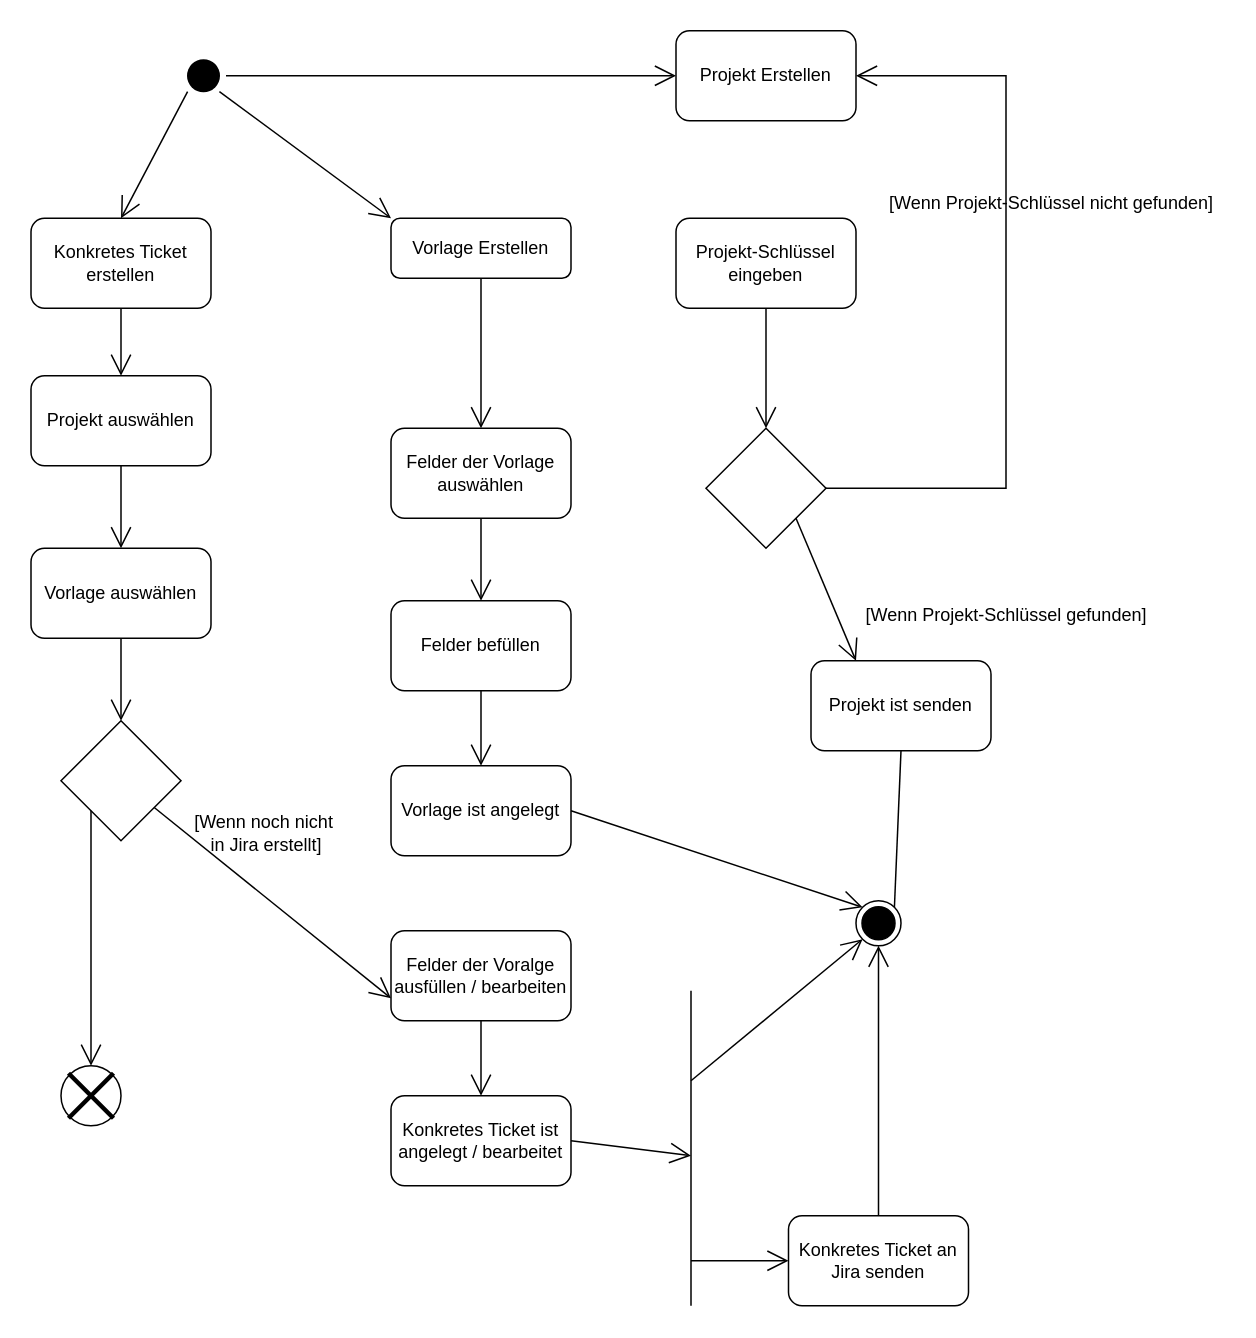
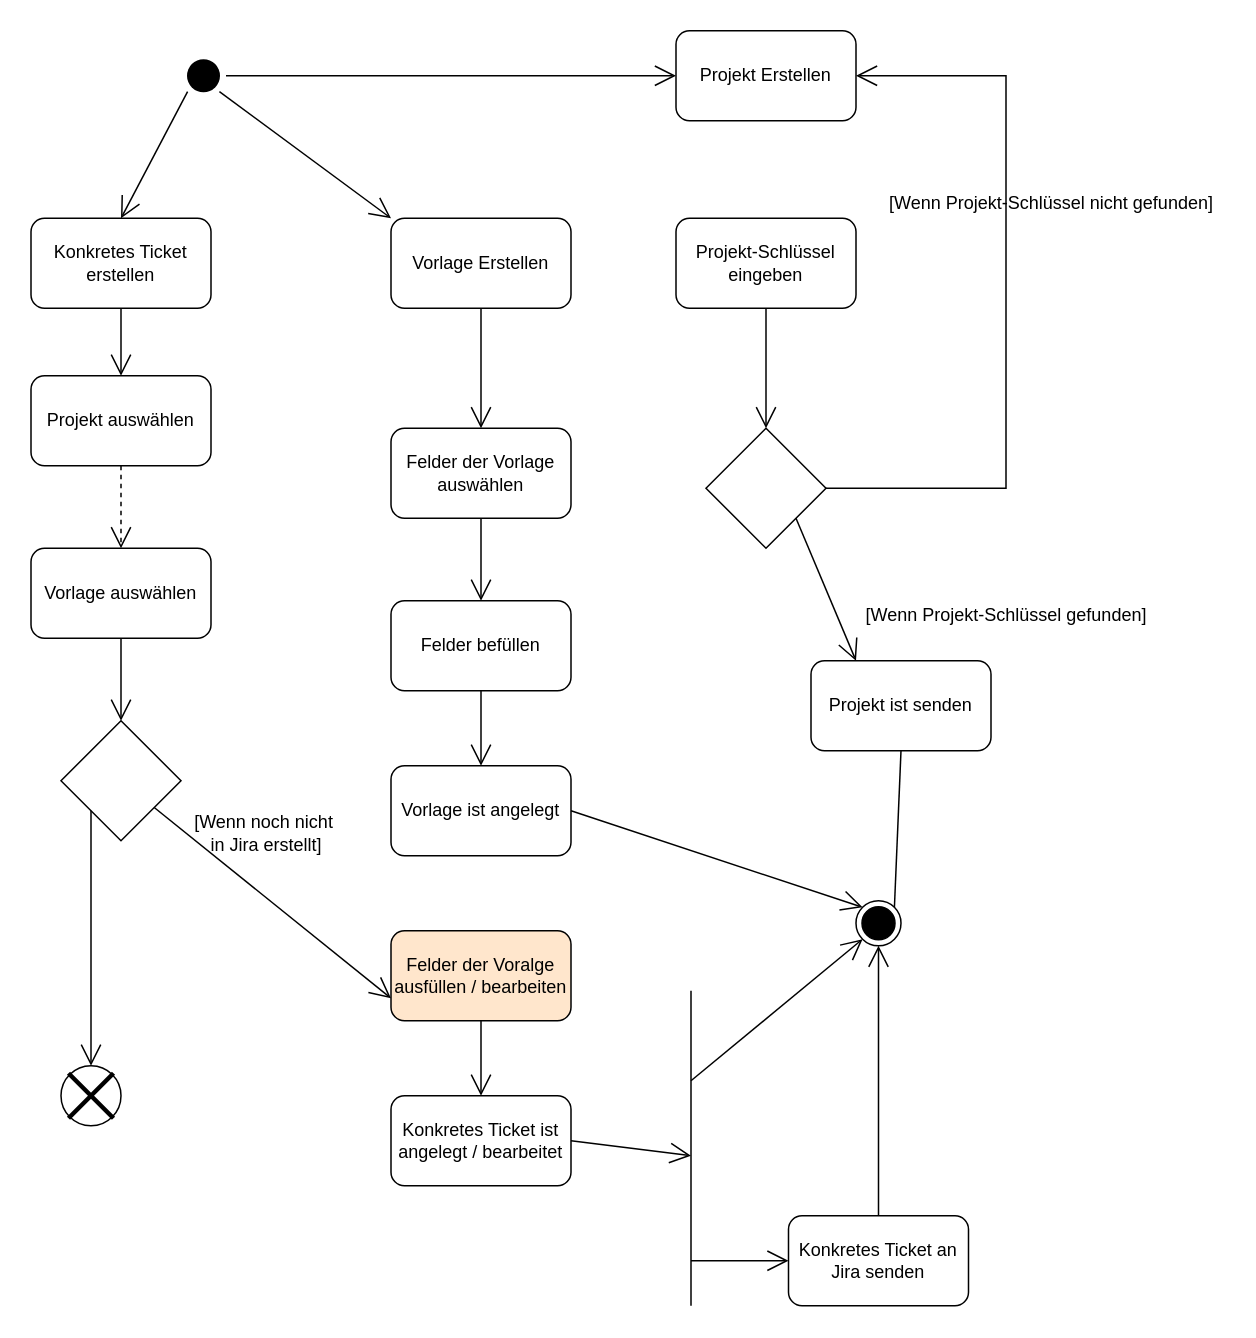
node "Vorlage Erstellen": size 180x60 -> 180x90
edge "Projekt auswählen" -> "Vorlage auswählen": style solid -> dashed
node "Felder der Voralge ausfüllen / bearbeiten": fillcolor #ffffff -> #ffe6cc
